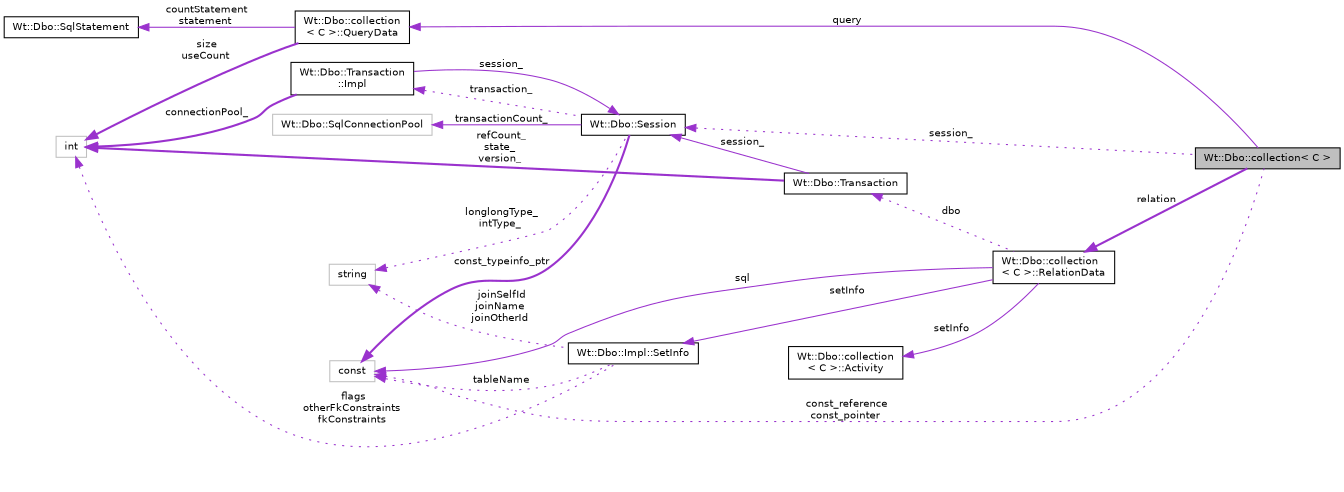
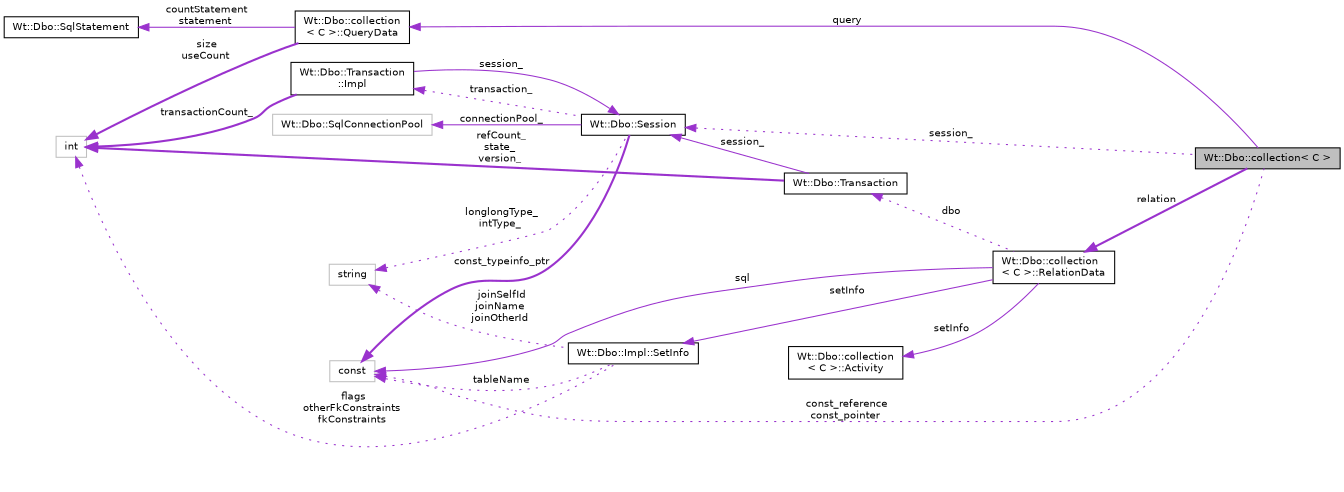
edge "Wt::Dbo::Transaction ::Impl" -> "int": label " connectionPool_" -> " transactionCount_"
edge "Wt::Dbo::Session" -> "Wt::Dbo::SqlConnectionPool": label " transactionCount_" -> " connectionPool_"
